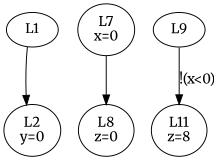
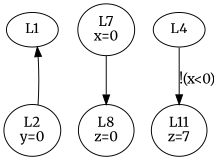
node "L9": label "L9" -> "L4"
edge "L1" -> "L2 y=0": reversed
node "L11 z=8": label "L11 z=8" -> "L11 z=7"
